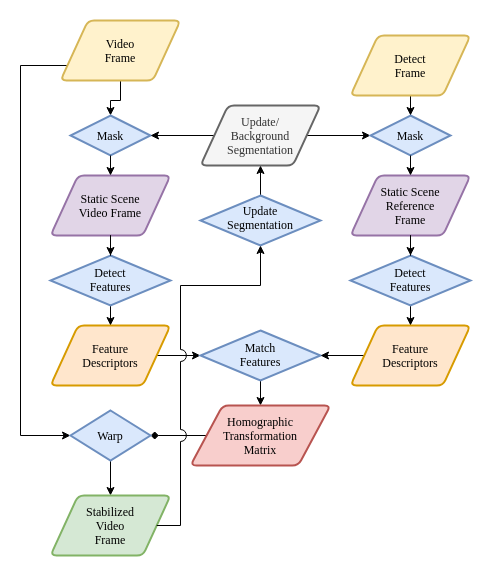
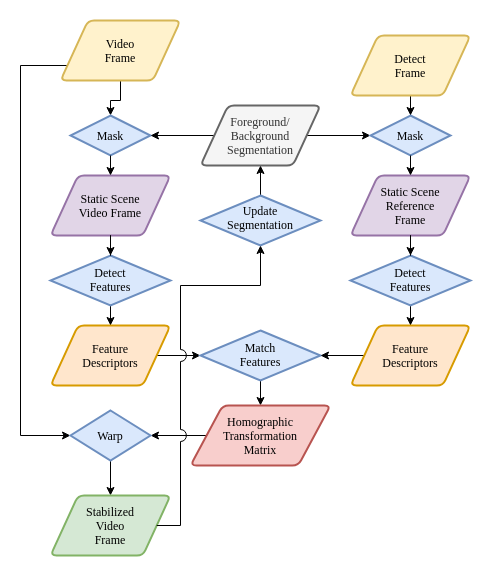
node "Update/ Background Segmentation": label "Update/ Background Segmentation" -> "Foreground/ Background Segmentation"
edge "Homographic Transformation Matrix" -> "Warp": arrowhead diamond -> classic
